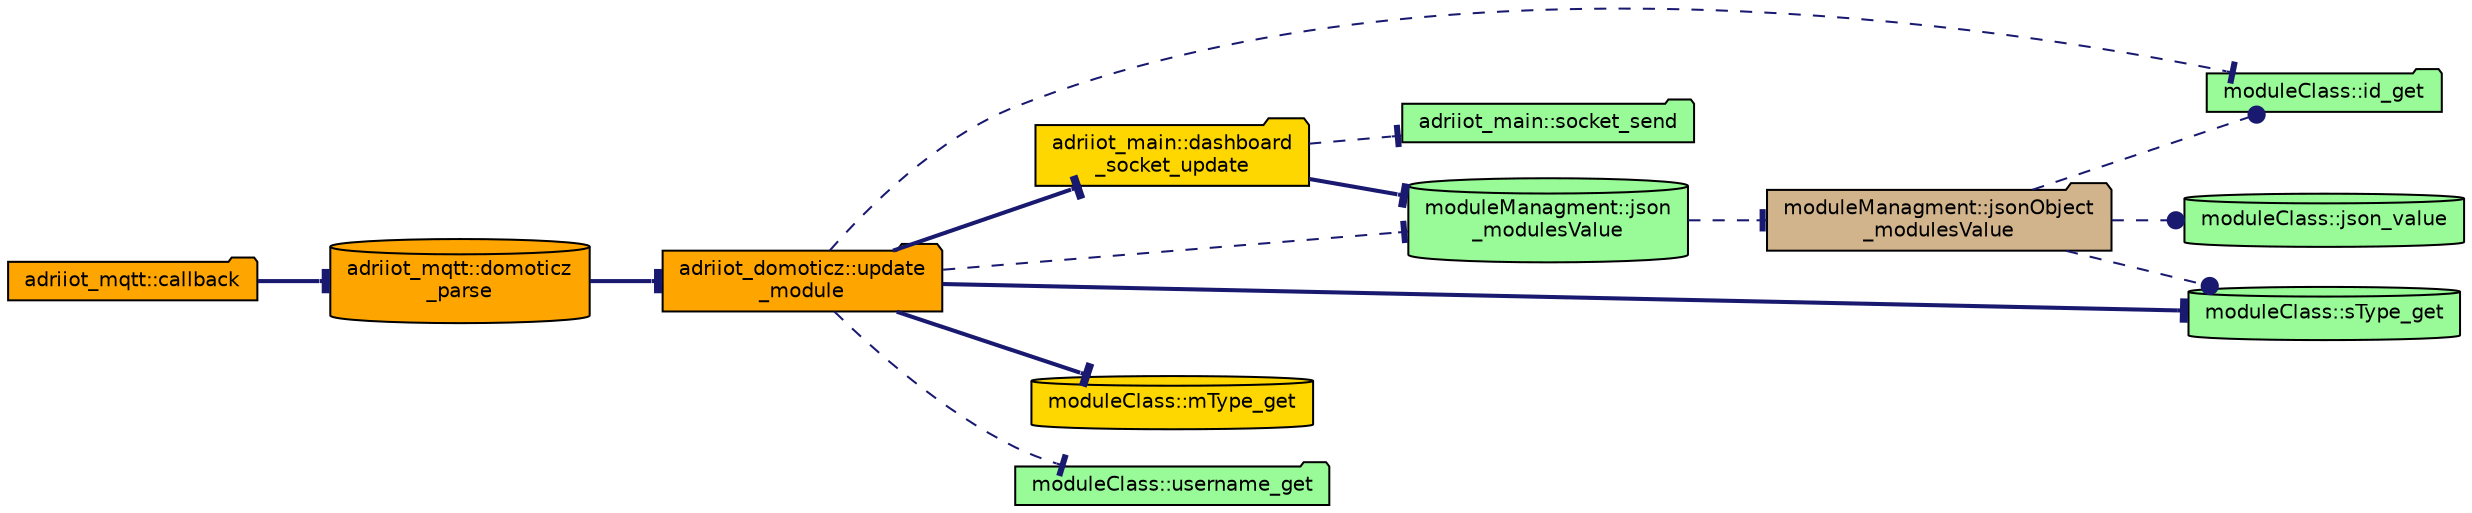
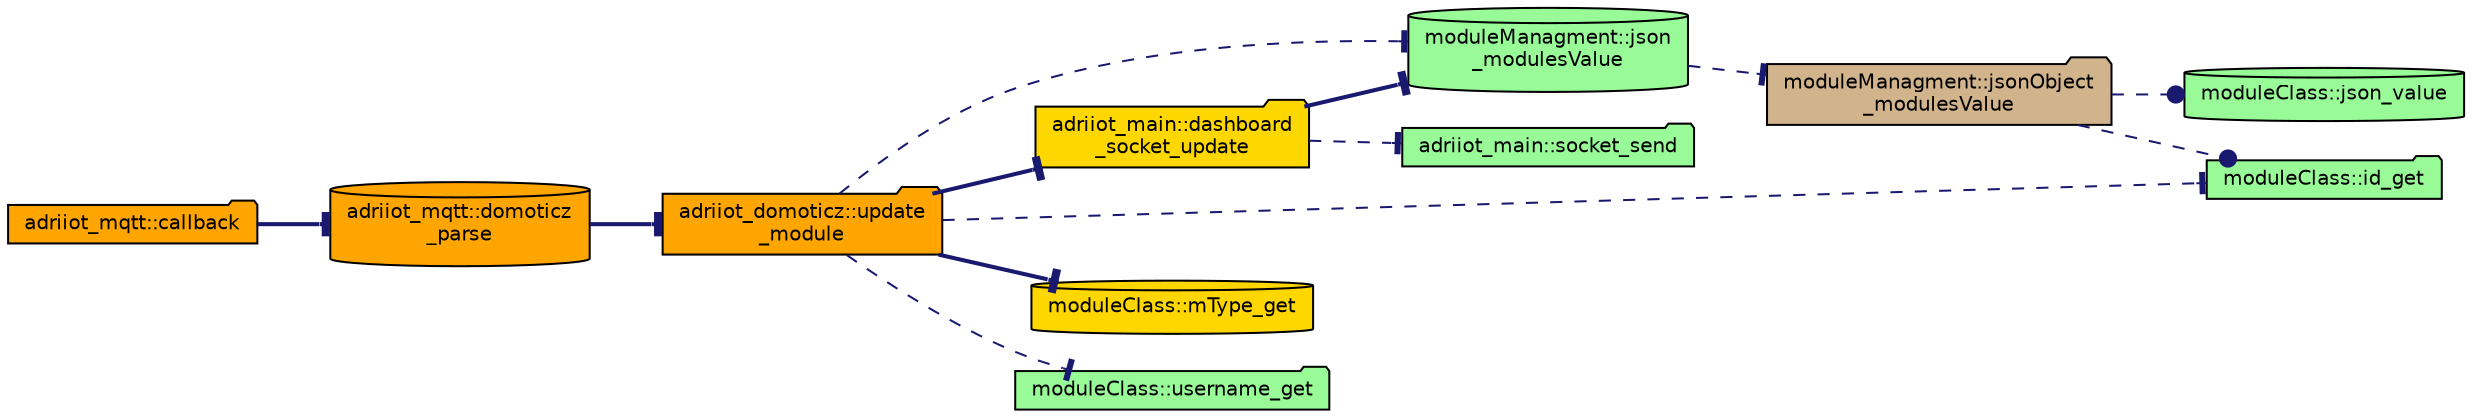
node "moduleClass::sType_get": removed
